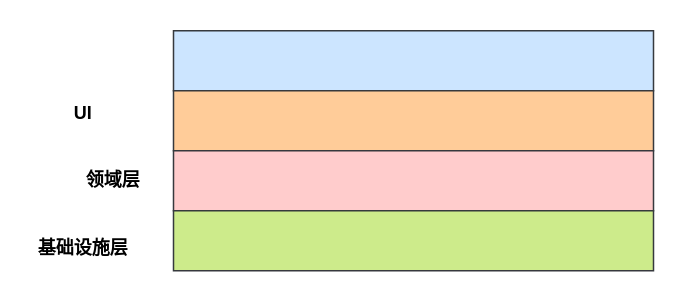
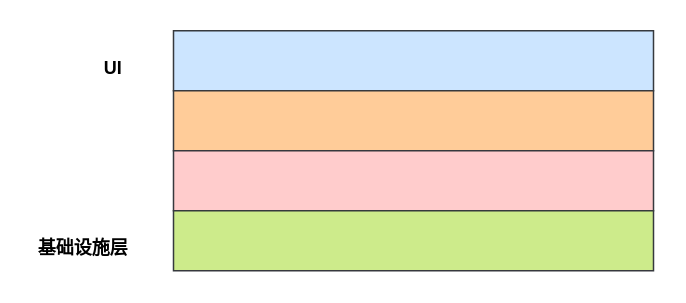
node "UI": moved (83, 113) -> (113, 68)
node "领域层": removed
